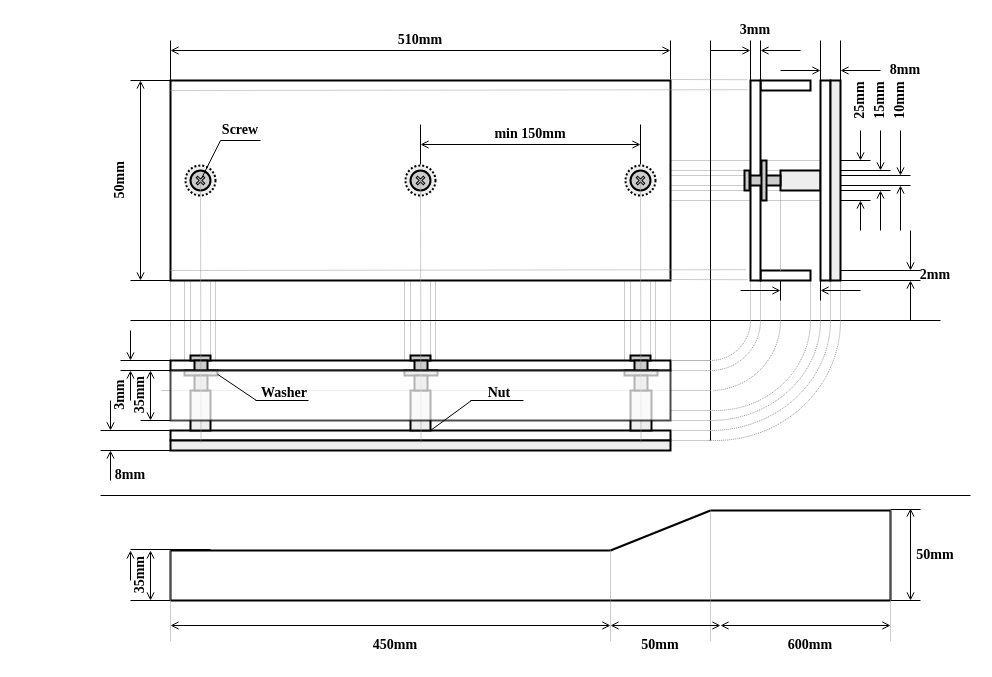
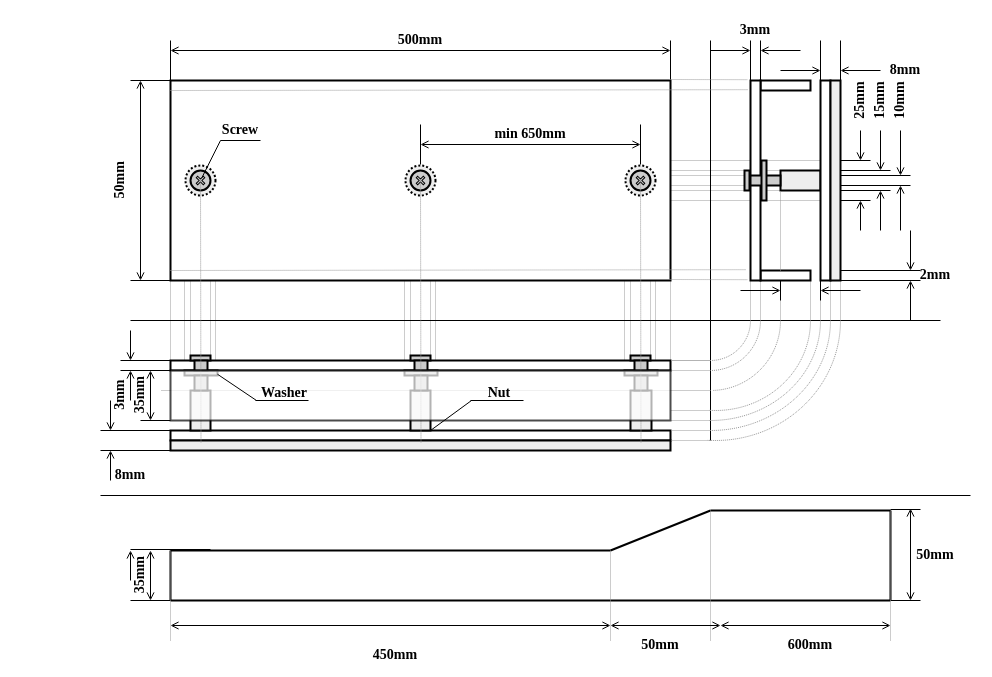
node "510mm": label "510mm" -> "500mm"
node "min 150mm": label "min 150mm" -> "min 650mm"
node "450mm": moved (396, 646) -> (396, 656)
